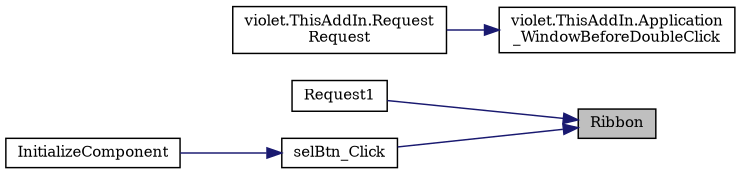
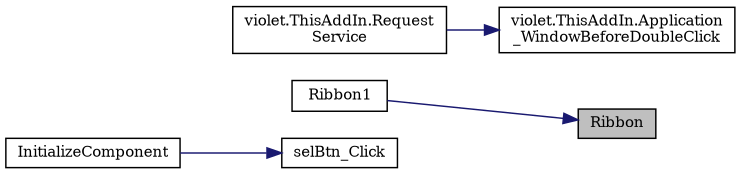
node "violet.ThisAddIn.Request Request": label "violet.ThisAddIn.Request Request" -> "violet.ThisAddIn.Request Service"
node "Request1": label "Request1" -> "Ribbon1"
edge "selBtn_Click" -> "Ribbon": removed
